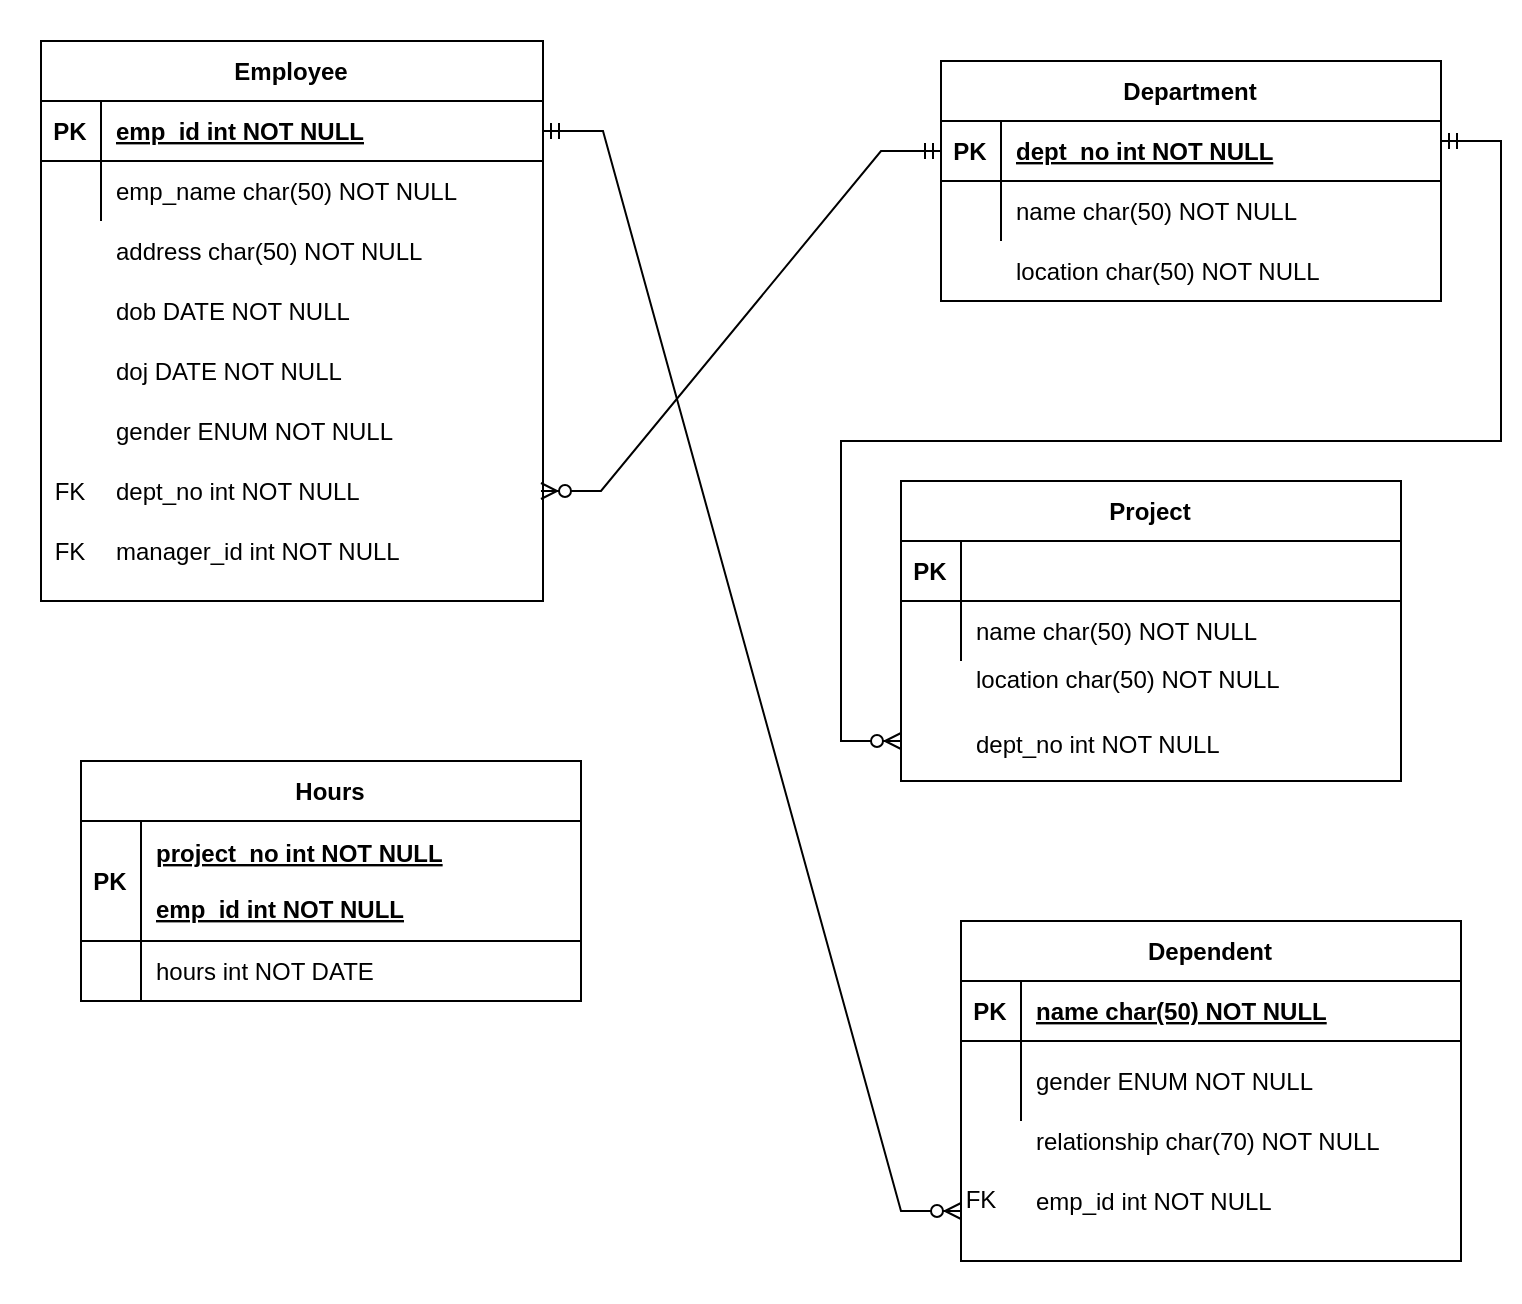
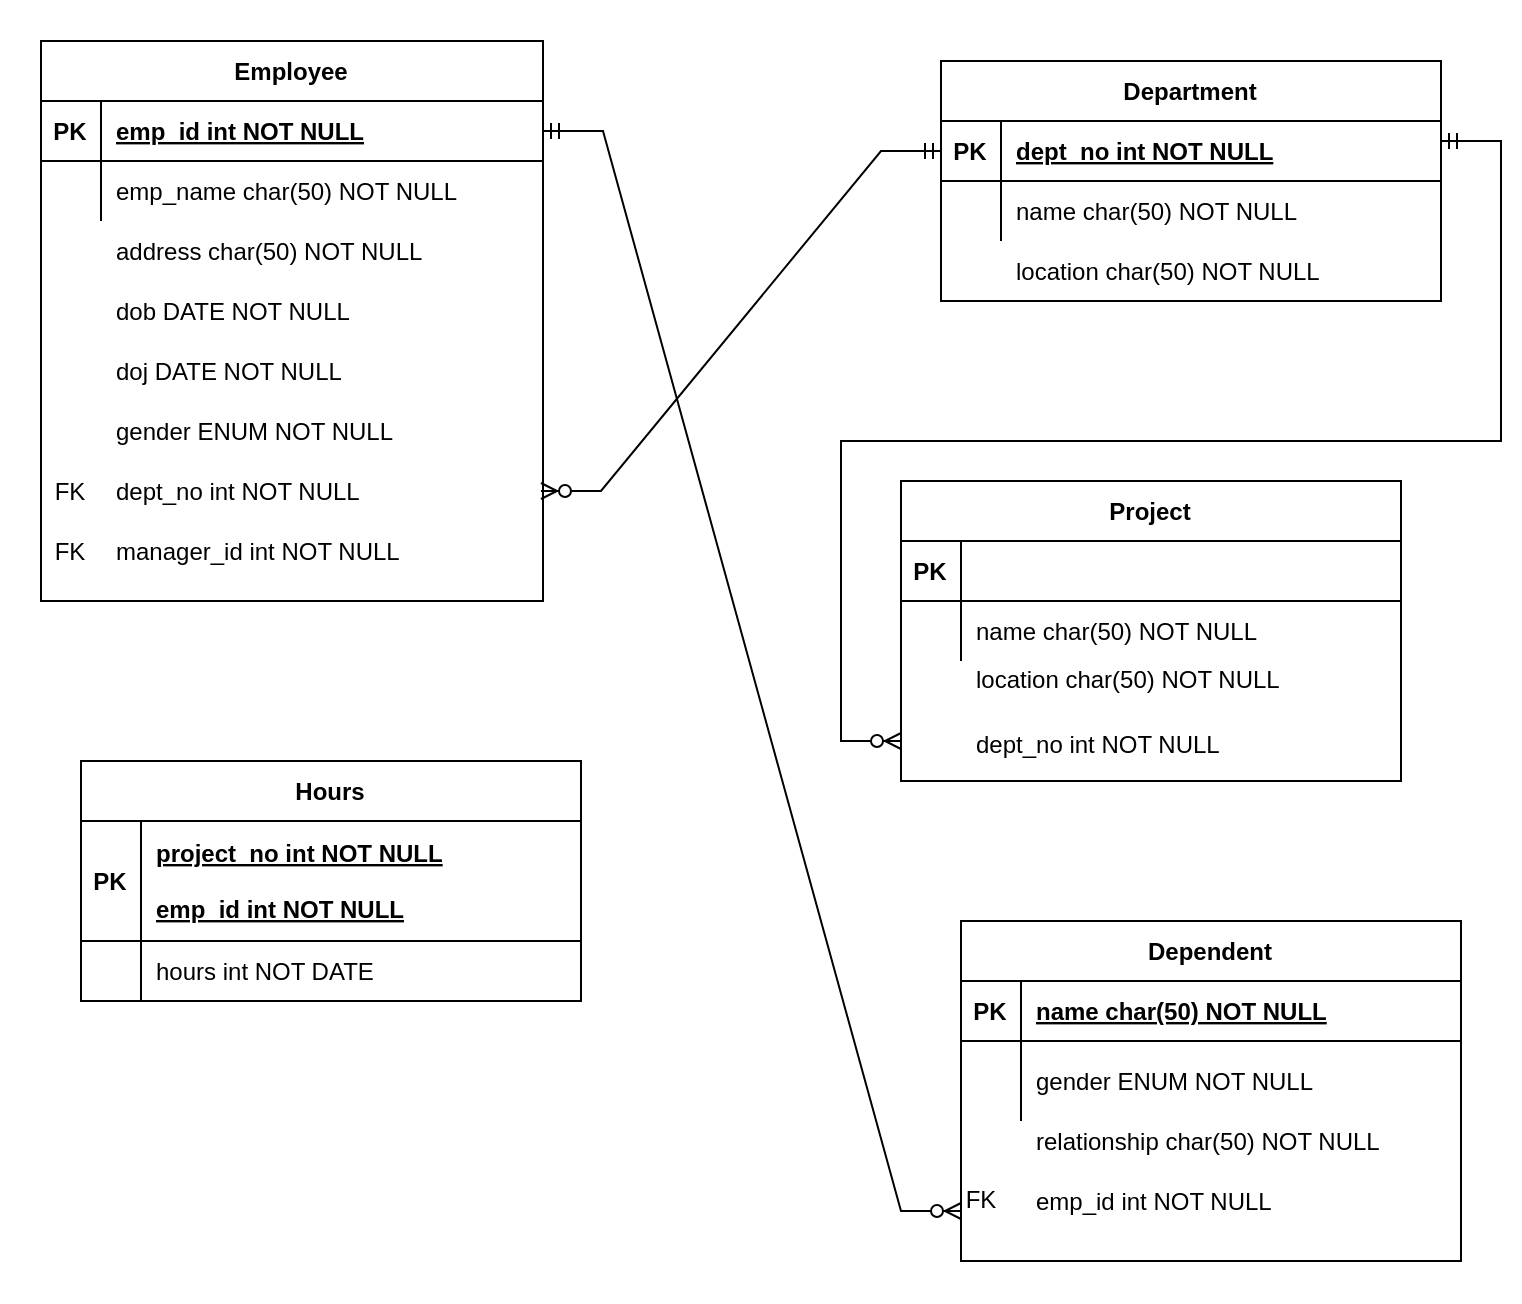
node "relationship char(70) NOT NULL": label "relationship char(70) NOT NULL" -> "relationship char(50) NOT NULL"
